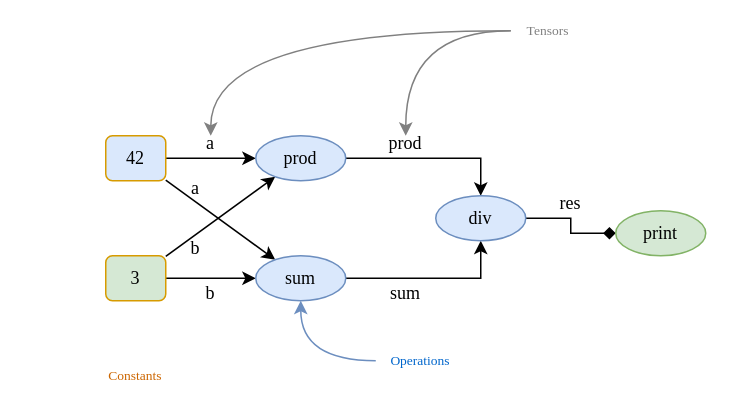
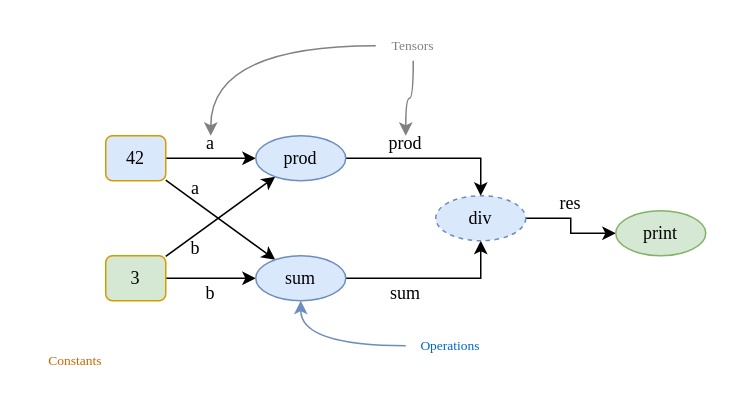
node "Tensors": moved (548, 31) -> (413, 46)
node "div": style solid -> dashed
edge "div" -> "print": arrowhead diamond -> classic
node "Operations": moved (421, 361) -> (451, 346)
node "Constants": moved (136, 376) -> (76, 361)
